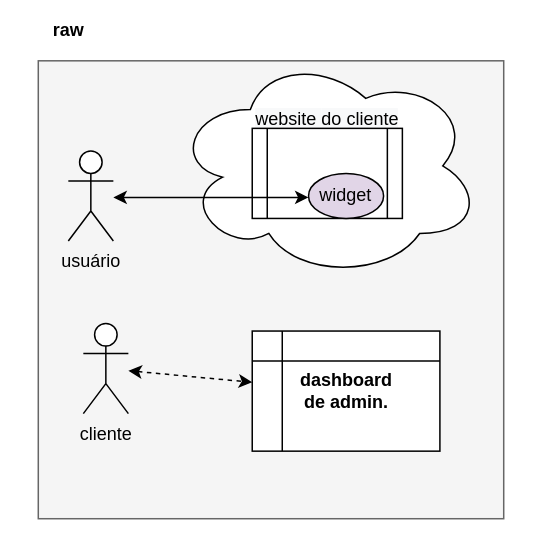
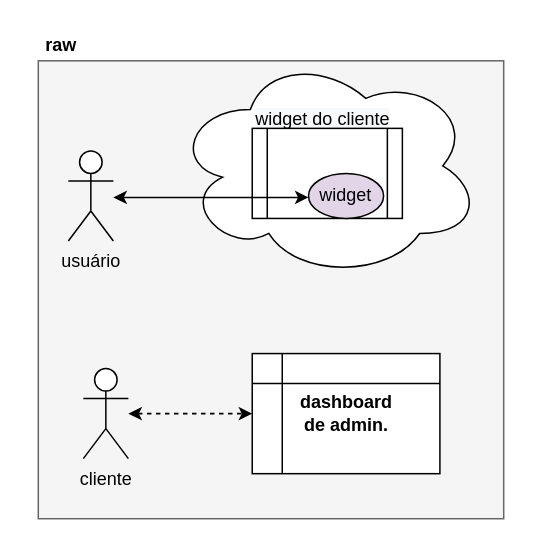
node "raw": moved (68, 31) -> (61, 46)
node "website do cliente": label "website do cliente" -> "widget do cliente"
node "cliente": moved (106, 368) -> (106, 413)
node "dashboard de admin.": moved (346, 391) -> (346, 413)
